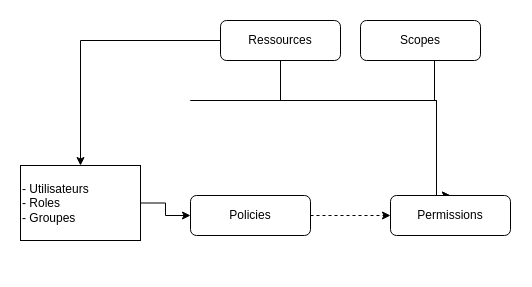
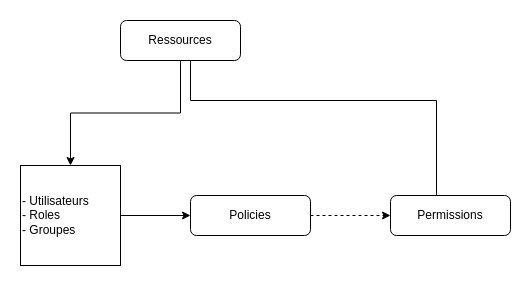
node "Ressources": moved (281, 41) -> (181, 41)
node "Scopes": removed
edge "Scopes" -> "Permissions": removed
node "- Utilisateurs - Roles - Groupes": size 120x75 -> 100x100
